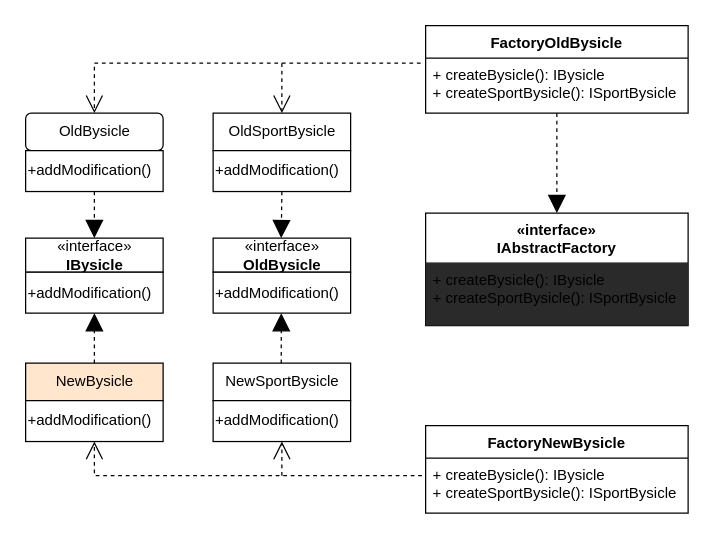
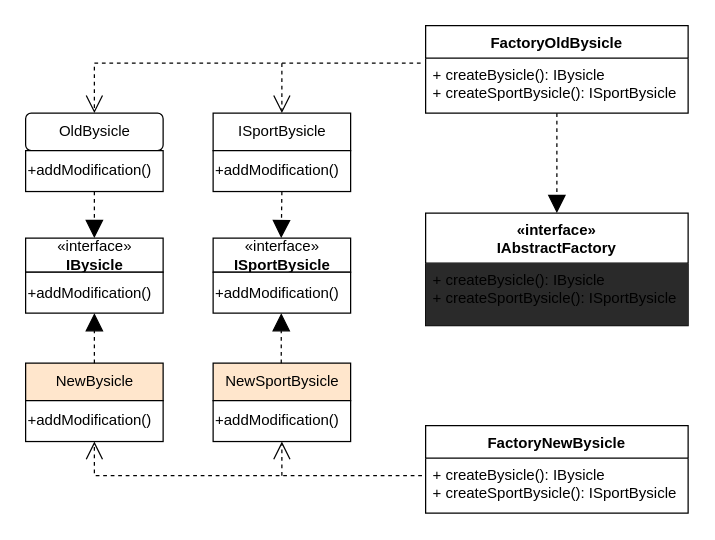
node "OldSportBysicle": label "OldSportBysicle" -> "ISportBysicle"
node "«interface» OldBysicle": label "«interface» OldBysicle" -> "«interface» ISportBysicle"
node "NewSportBysicle": fillcolor #ffffff -> #ffe6cc
